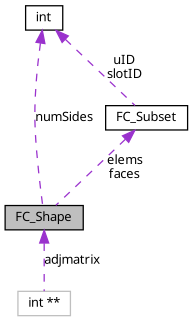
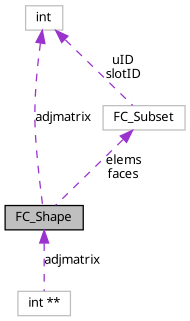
node "int": color black -> grey75
edge "FC_Shape" -> "int": label "numSides" -> "adjmatrix"
node "FC_Subset": color black -> grey75
